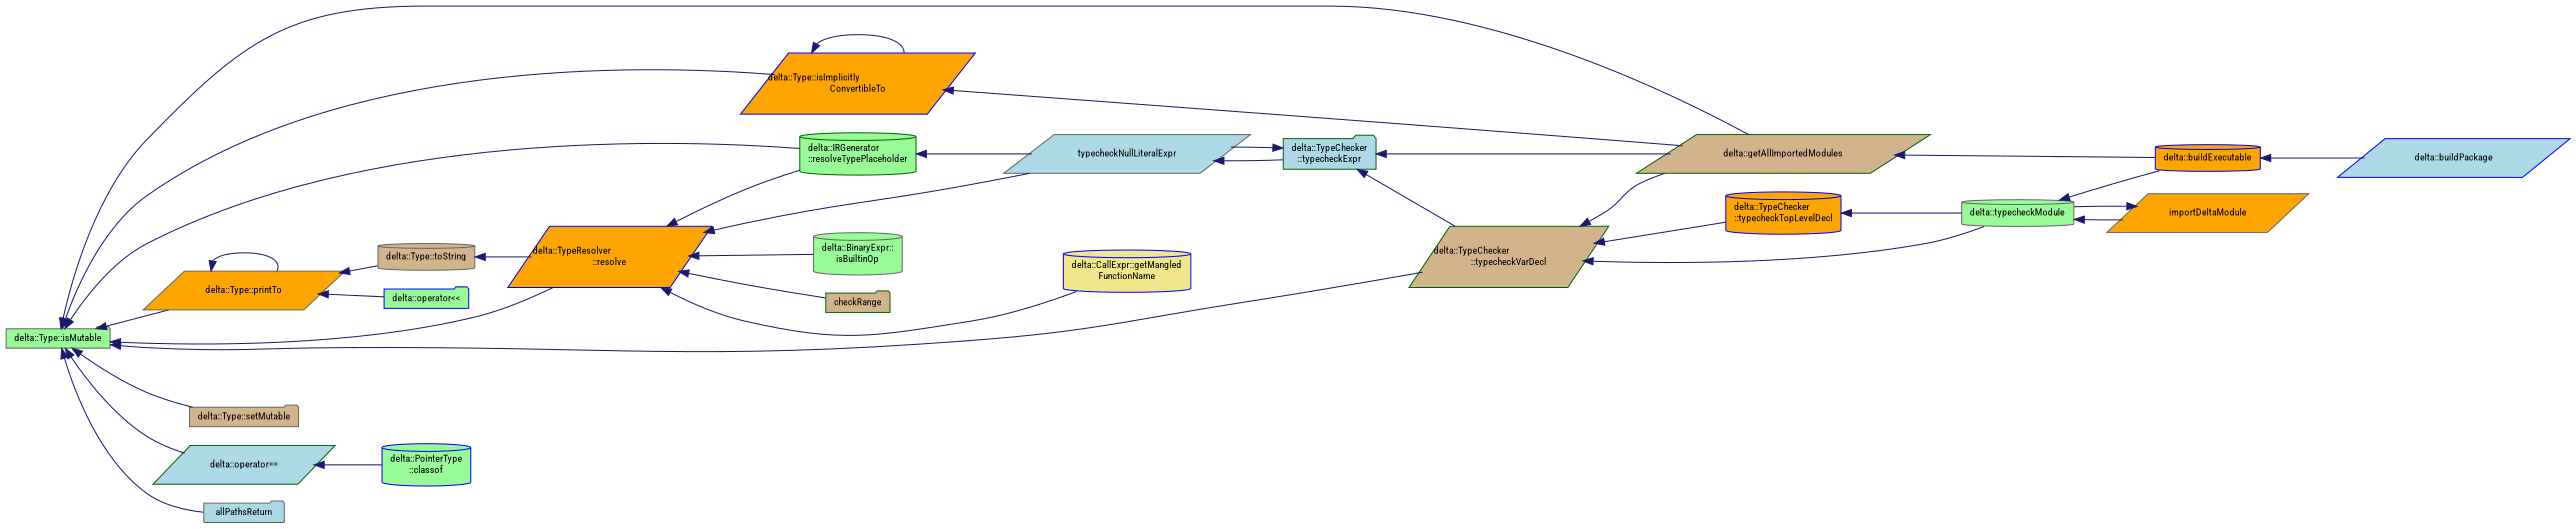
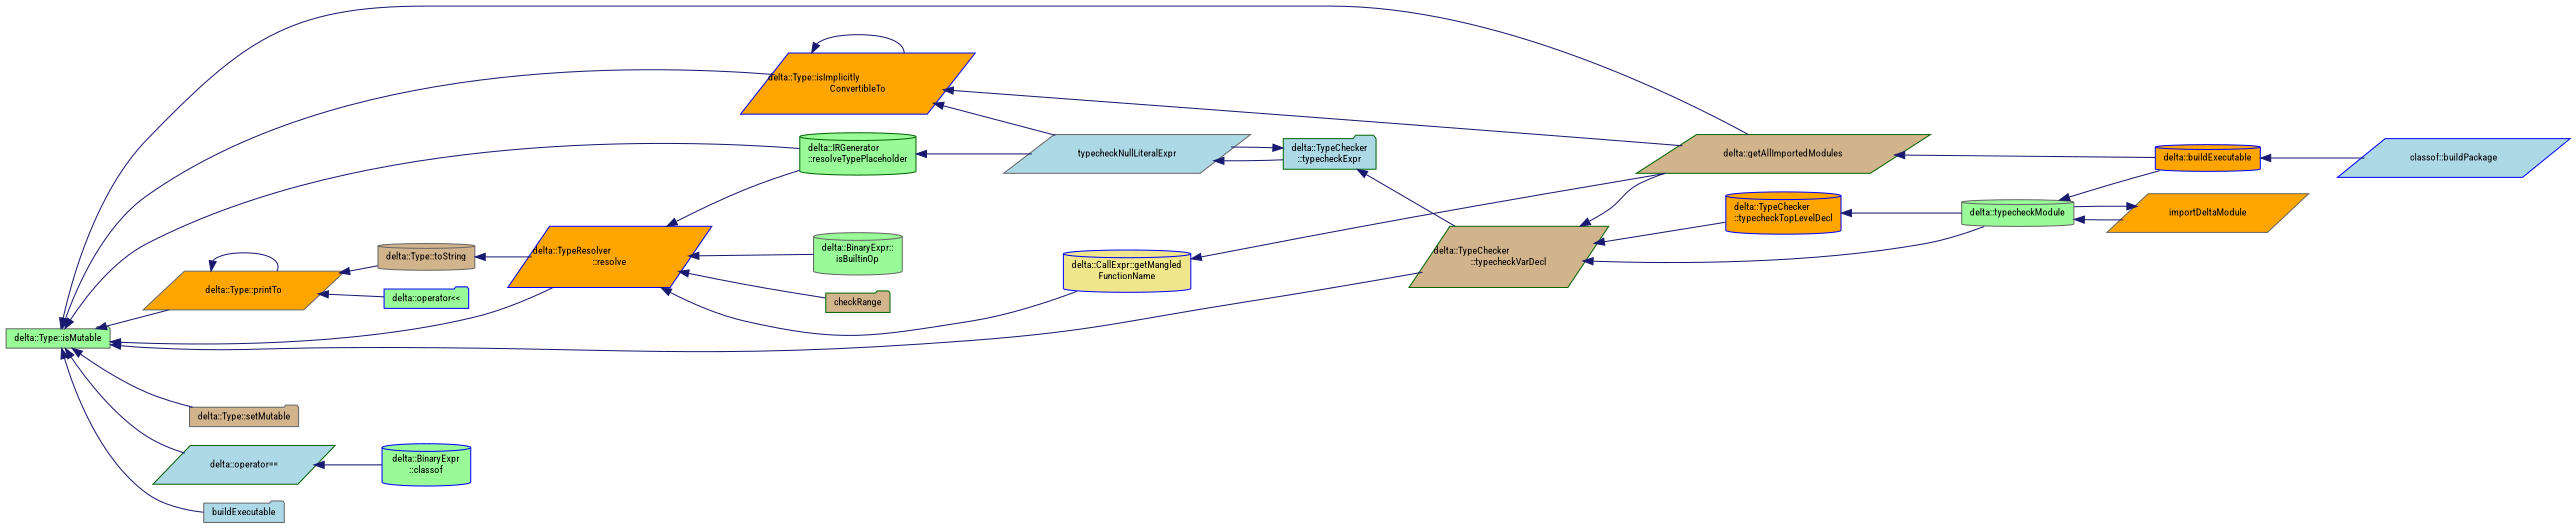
edge "delta::getAllImportedModules" -> "delta::TypeChecker ::typecheckExpr": now "delta::getAllImportedModules" -> "delta::CallExpr::getMangled FunctionName"
node "delta::buildPackage": label "delta::buildPackage" -> "classof::buildPackage"
edge "typecheckNullLiteralExpr" -> "delta::TypeResolver ::resolve": now "typecheckNullLiteralExpr" -> "delta::Type::isImplicitly ConvertibleTo"
node "delta::PointerType ::classof": label "delta::PointerType ::classof" -> "delta::BinaryExpr ::classof"
node "allPathsReturn": label "allPathsReturn" -> "buildExecutable"
